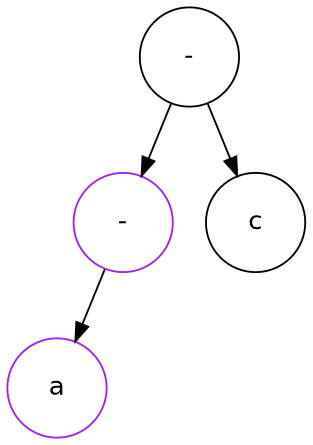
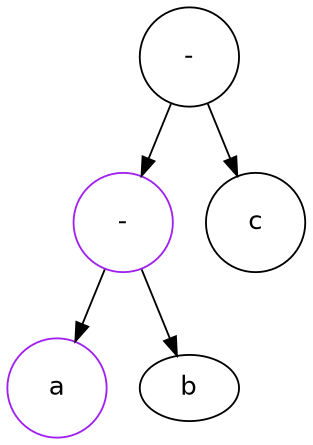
node "b": added
